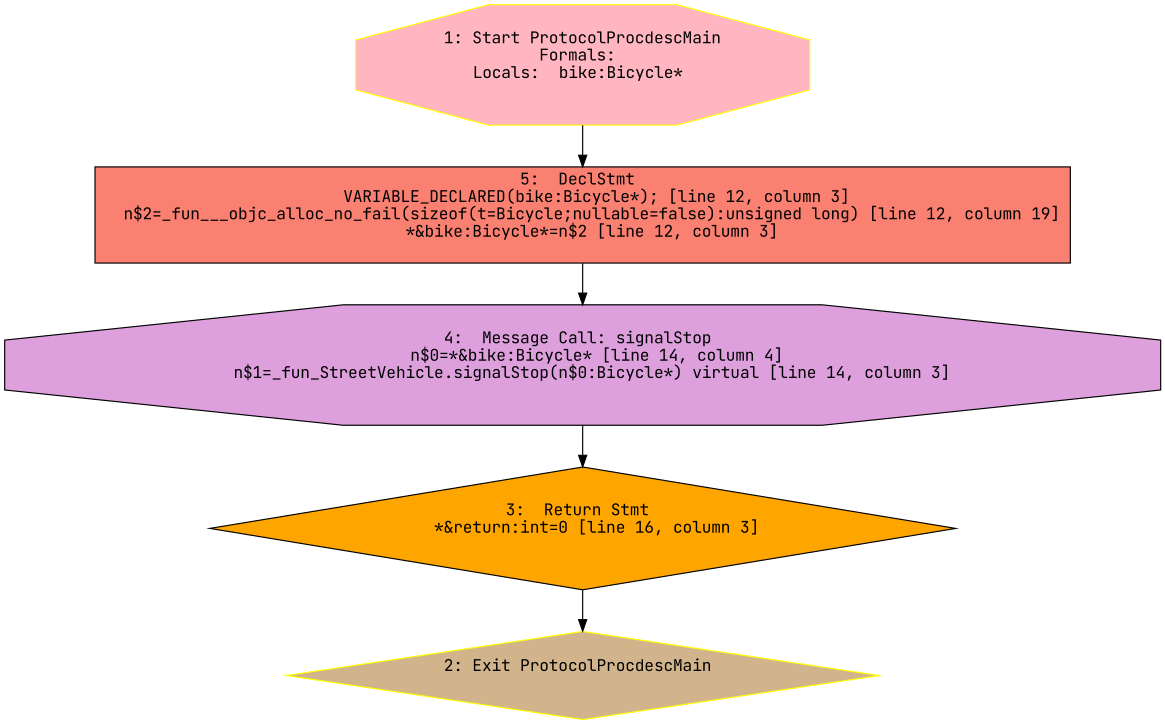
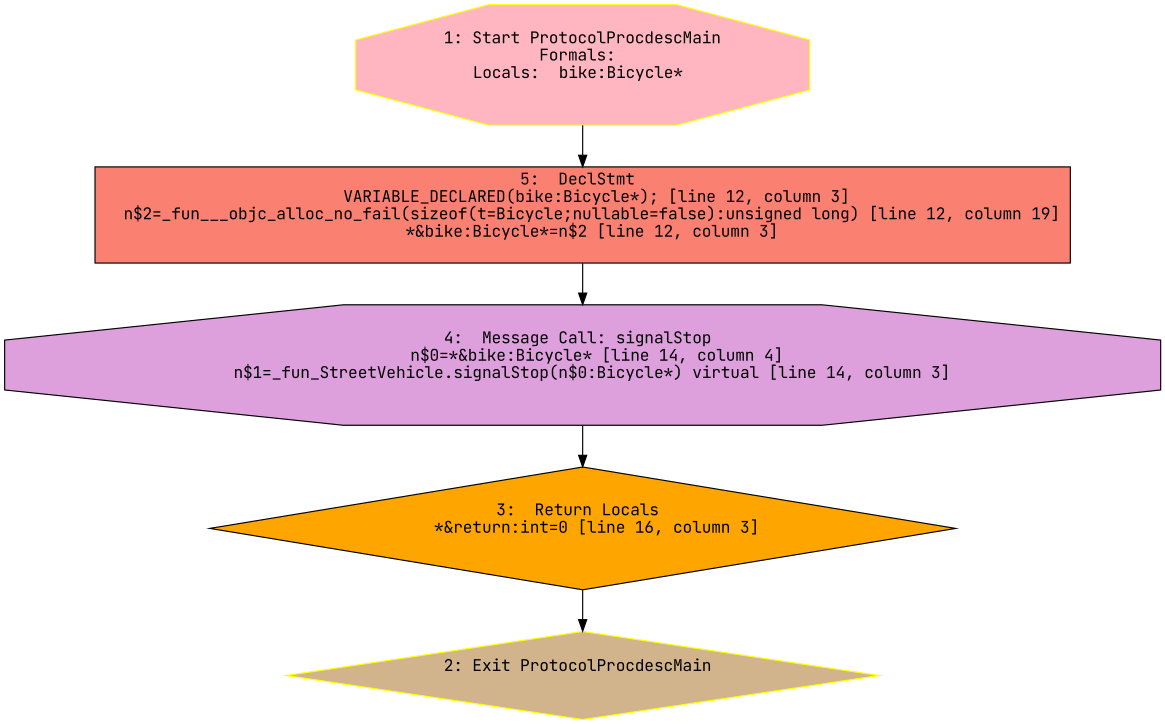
node "3:  Return Stmt *&return:int=0 [line 16, column 3]": label "3:  Return Stmt *&return:int=0 [line 16, column 3]" -> "3:  Return Locals *&return:int=0 [line 16, column 3]"
